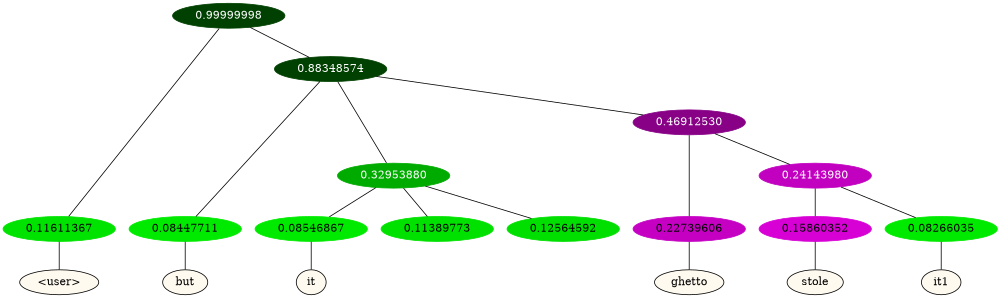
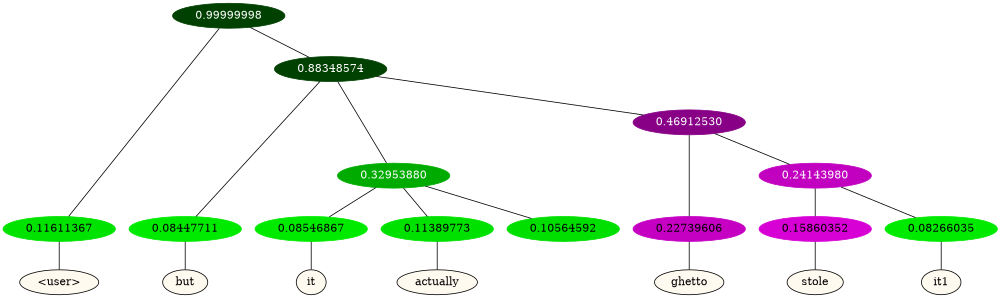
node "0.12564592": label "0.12564592" -> "0.10564592"
node "actually": added
